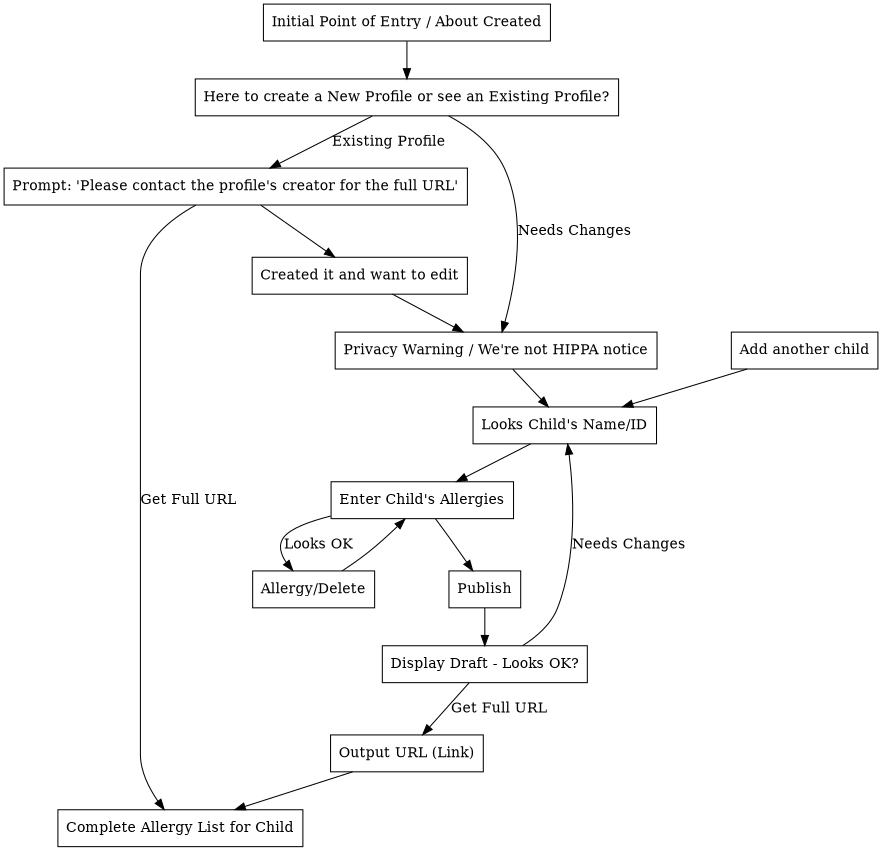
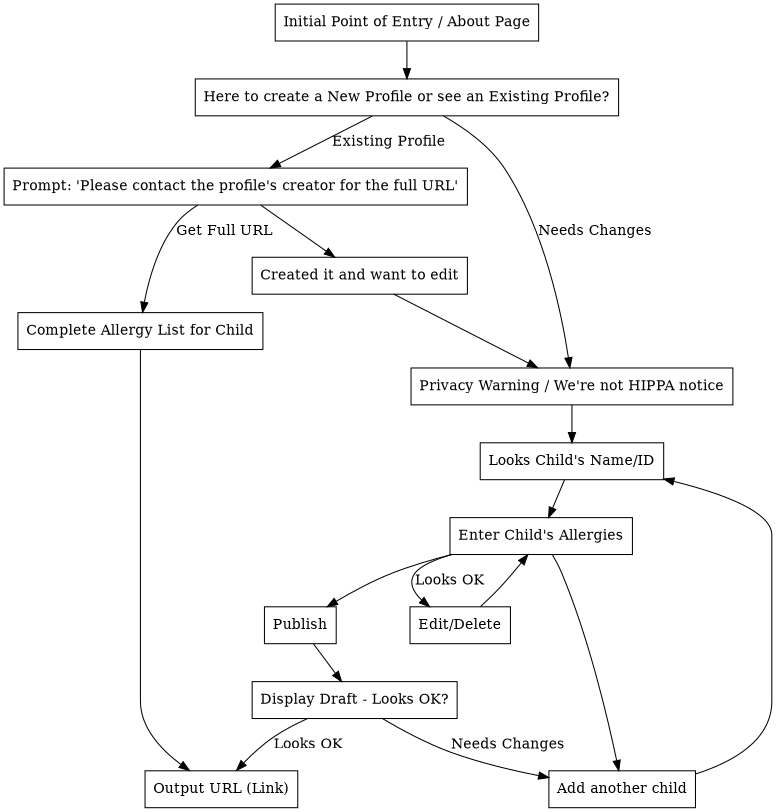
node "Initial Point of Entry / About Created": label "Initial Point of Entry / About Created" -> "Initial Point of Entry / About Page"
edge "Display Draft - Looks OK?" -> "Looks Child's Name/ID": now "Display Draft - Looks OK?" -> "Add another child"
node "Allergy/Delete": label "Allergy/Delete" -> "Edit/Delete"
edge "Enter Child's Allergies" -> "Add another child": added
edge "Display Draft - Looks OK?" -> "Output URL (Link)": label "Get Full URL" -> "Looks OK"
edge "Output URL (Link)" -> "Complete Allergy List for Child": reversed
